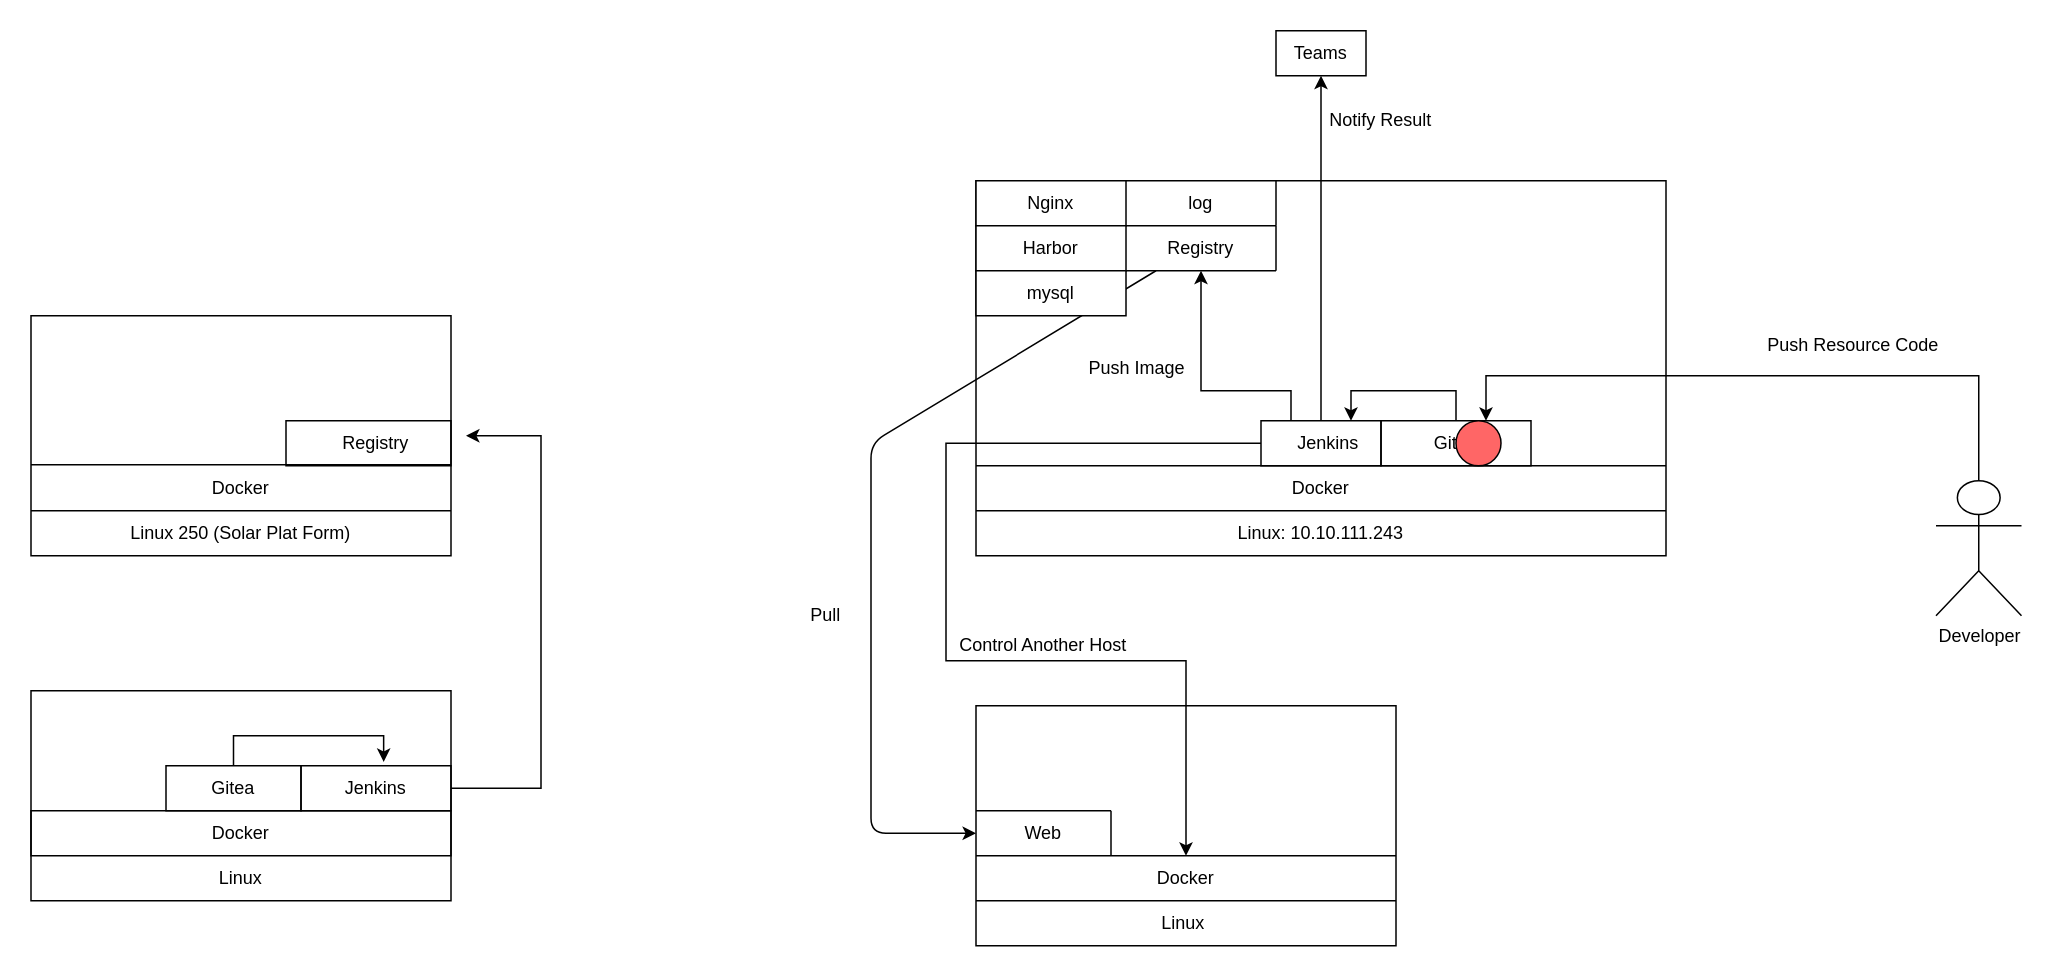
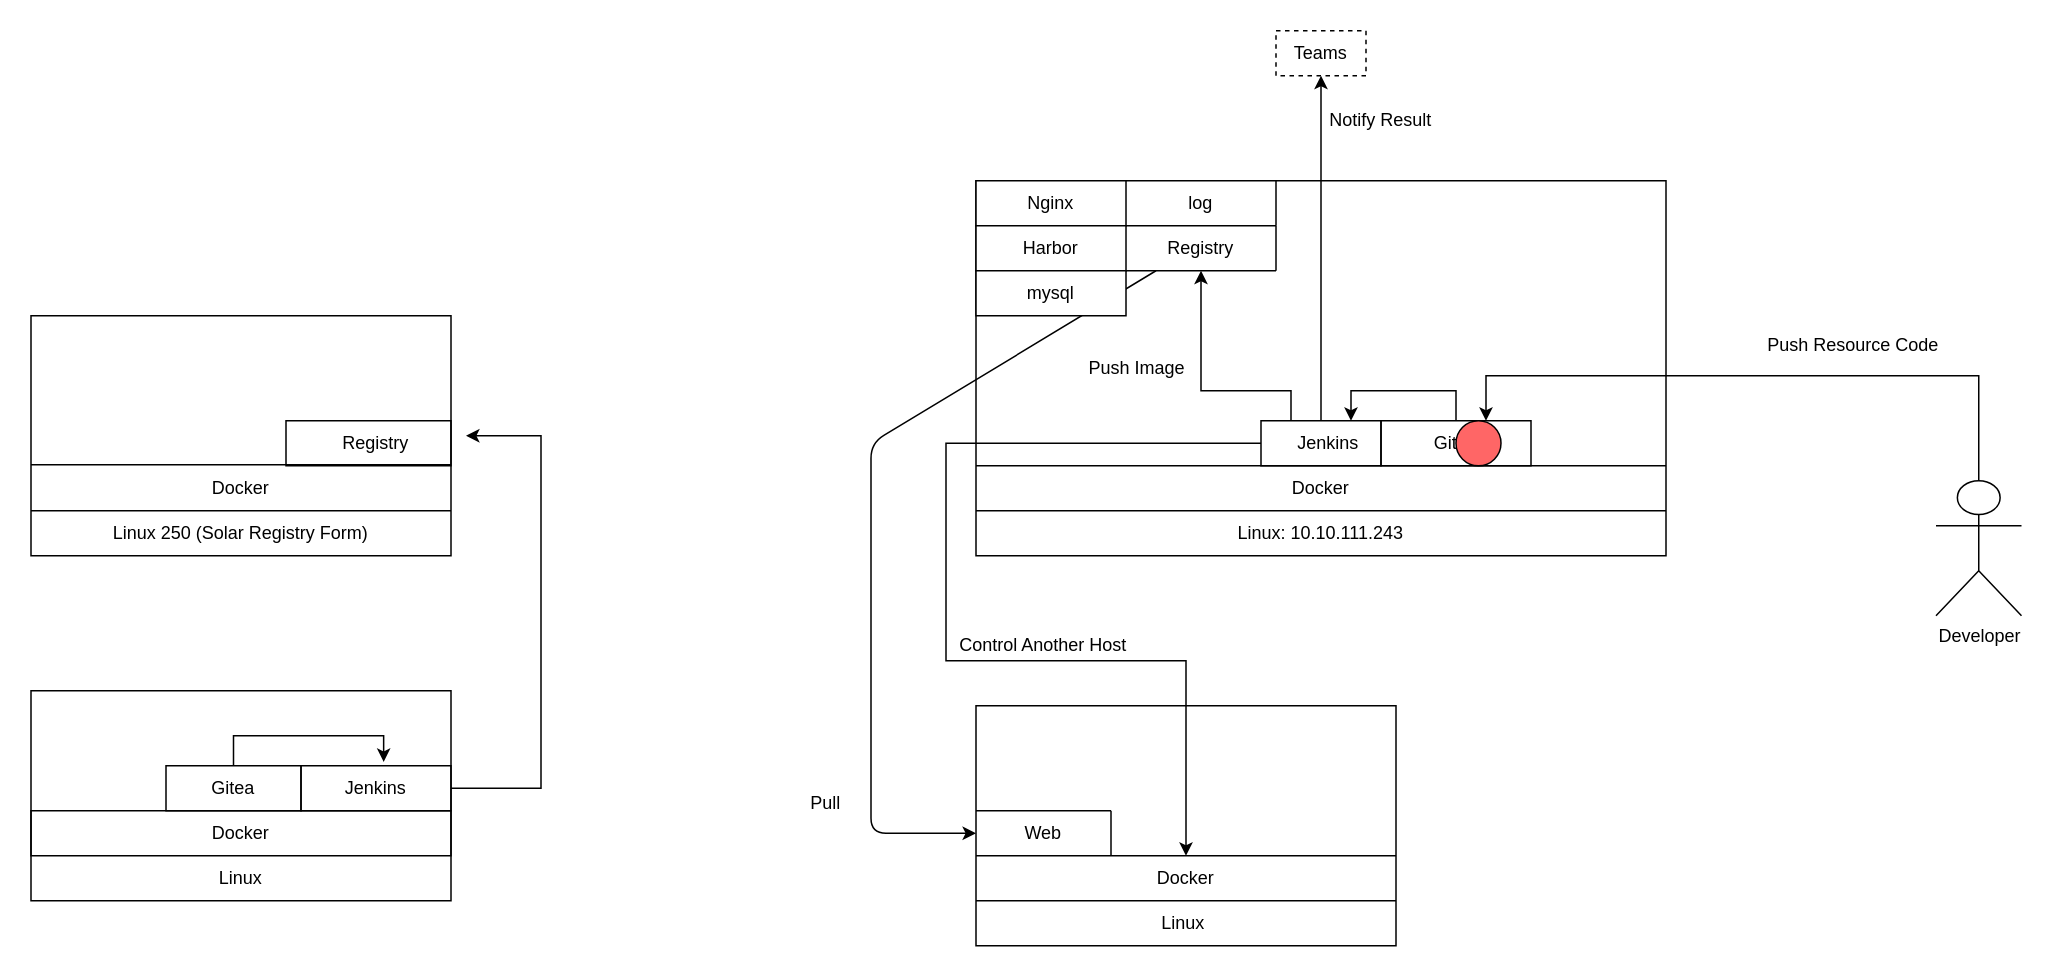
node "Teams": style solid -> dashed
node "Linux 250 (Solar Plat Form)": label "Linux 250 (Solar Plat Form)" -> "Linux 250 (Solar Registry Form)"
node "Pull": moved (826, 616) -> (826, 803)
